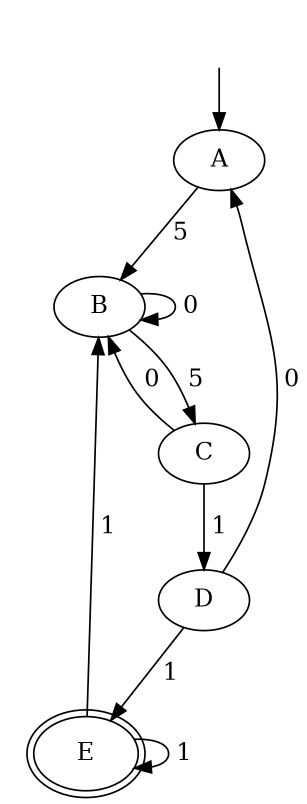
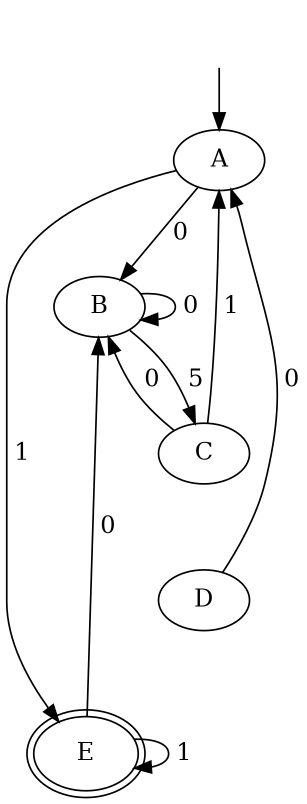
edge "A" -> "B": label " 5" -> " 0"
edge "C" -> "D": now "C" -> "A"
edge "E" -> "B": label " 1" -> " 0"
edge "D" -> "E": now "A" -> "E"
